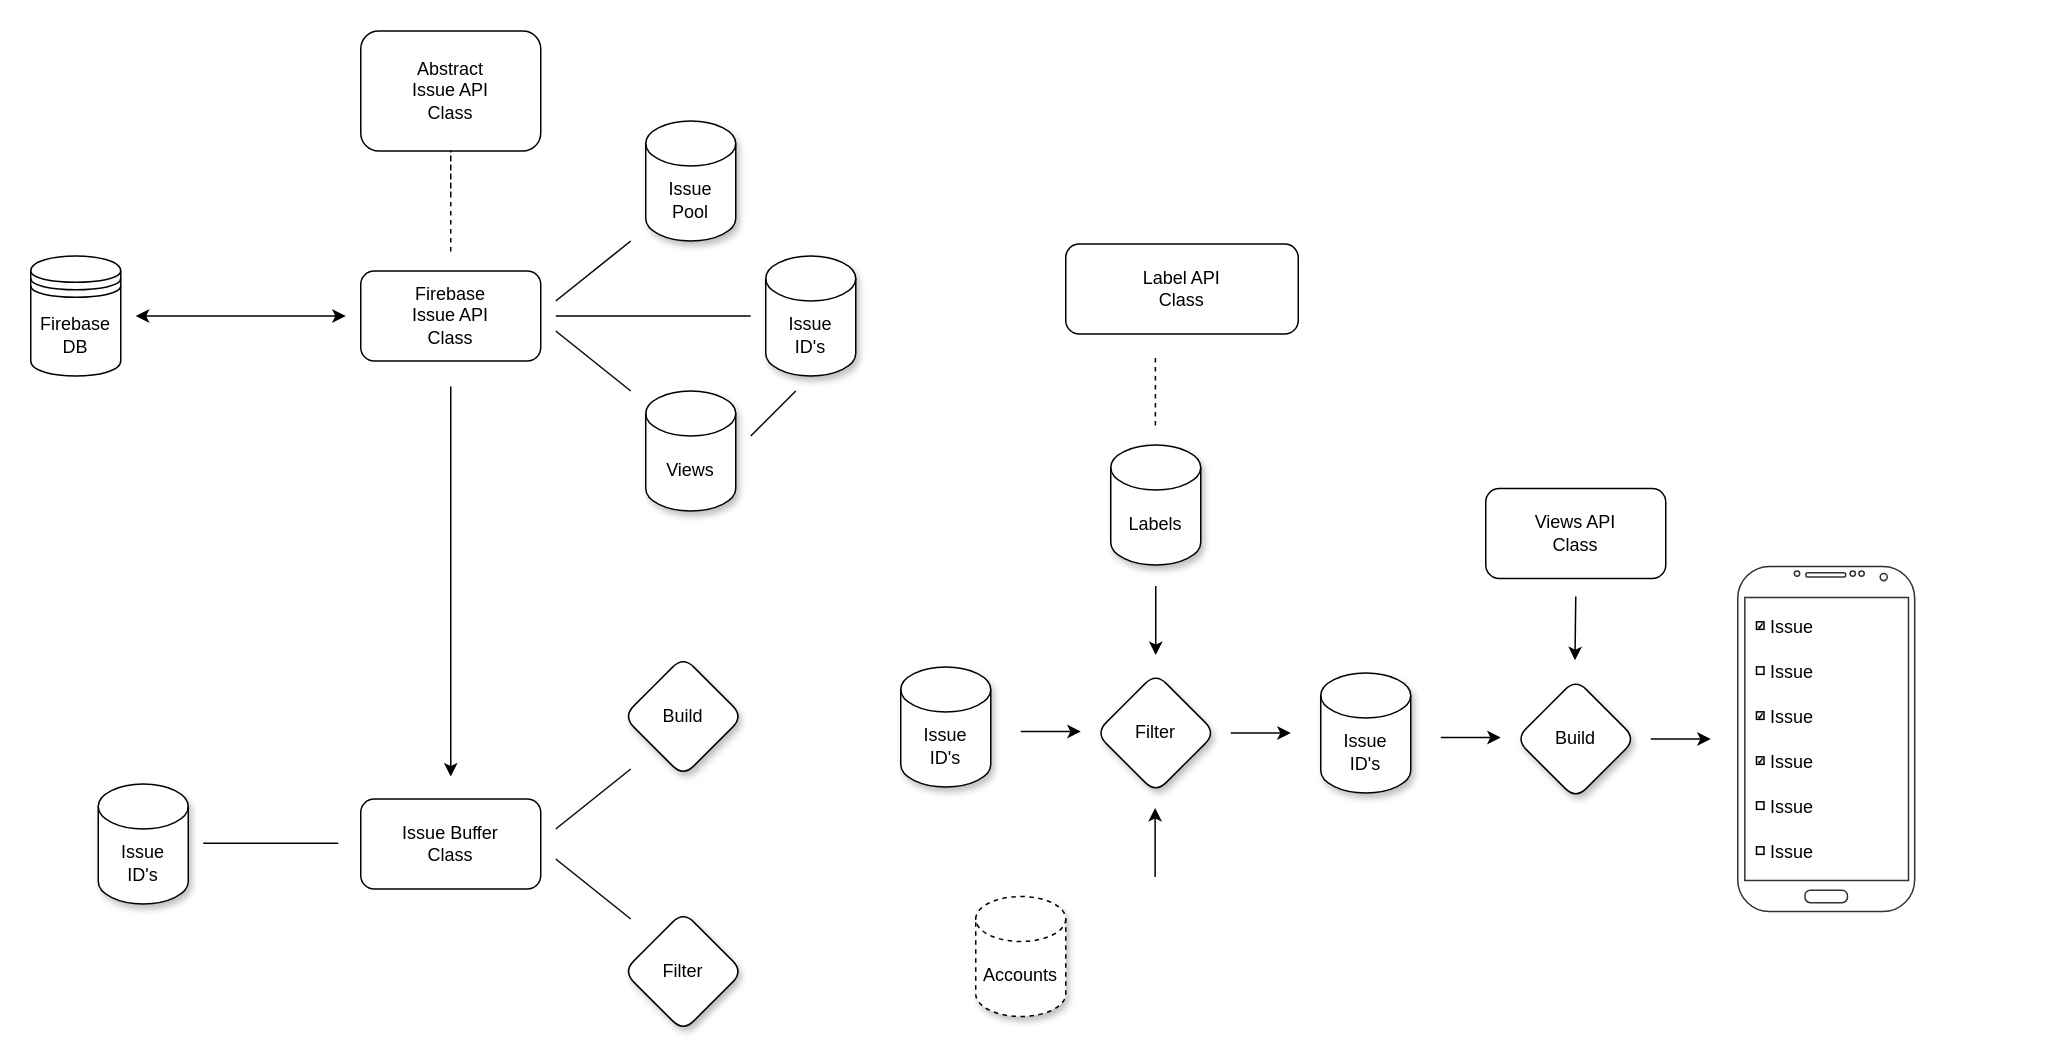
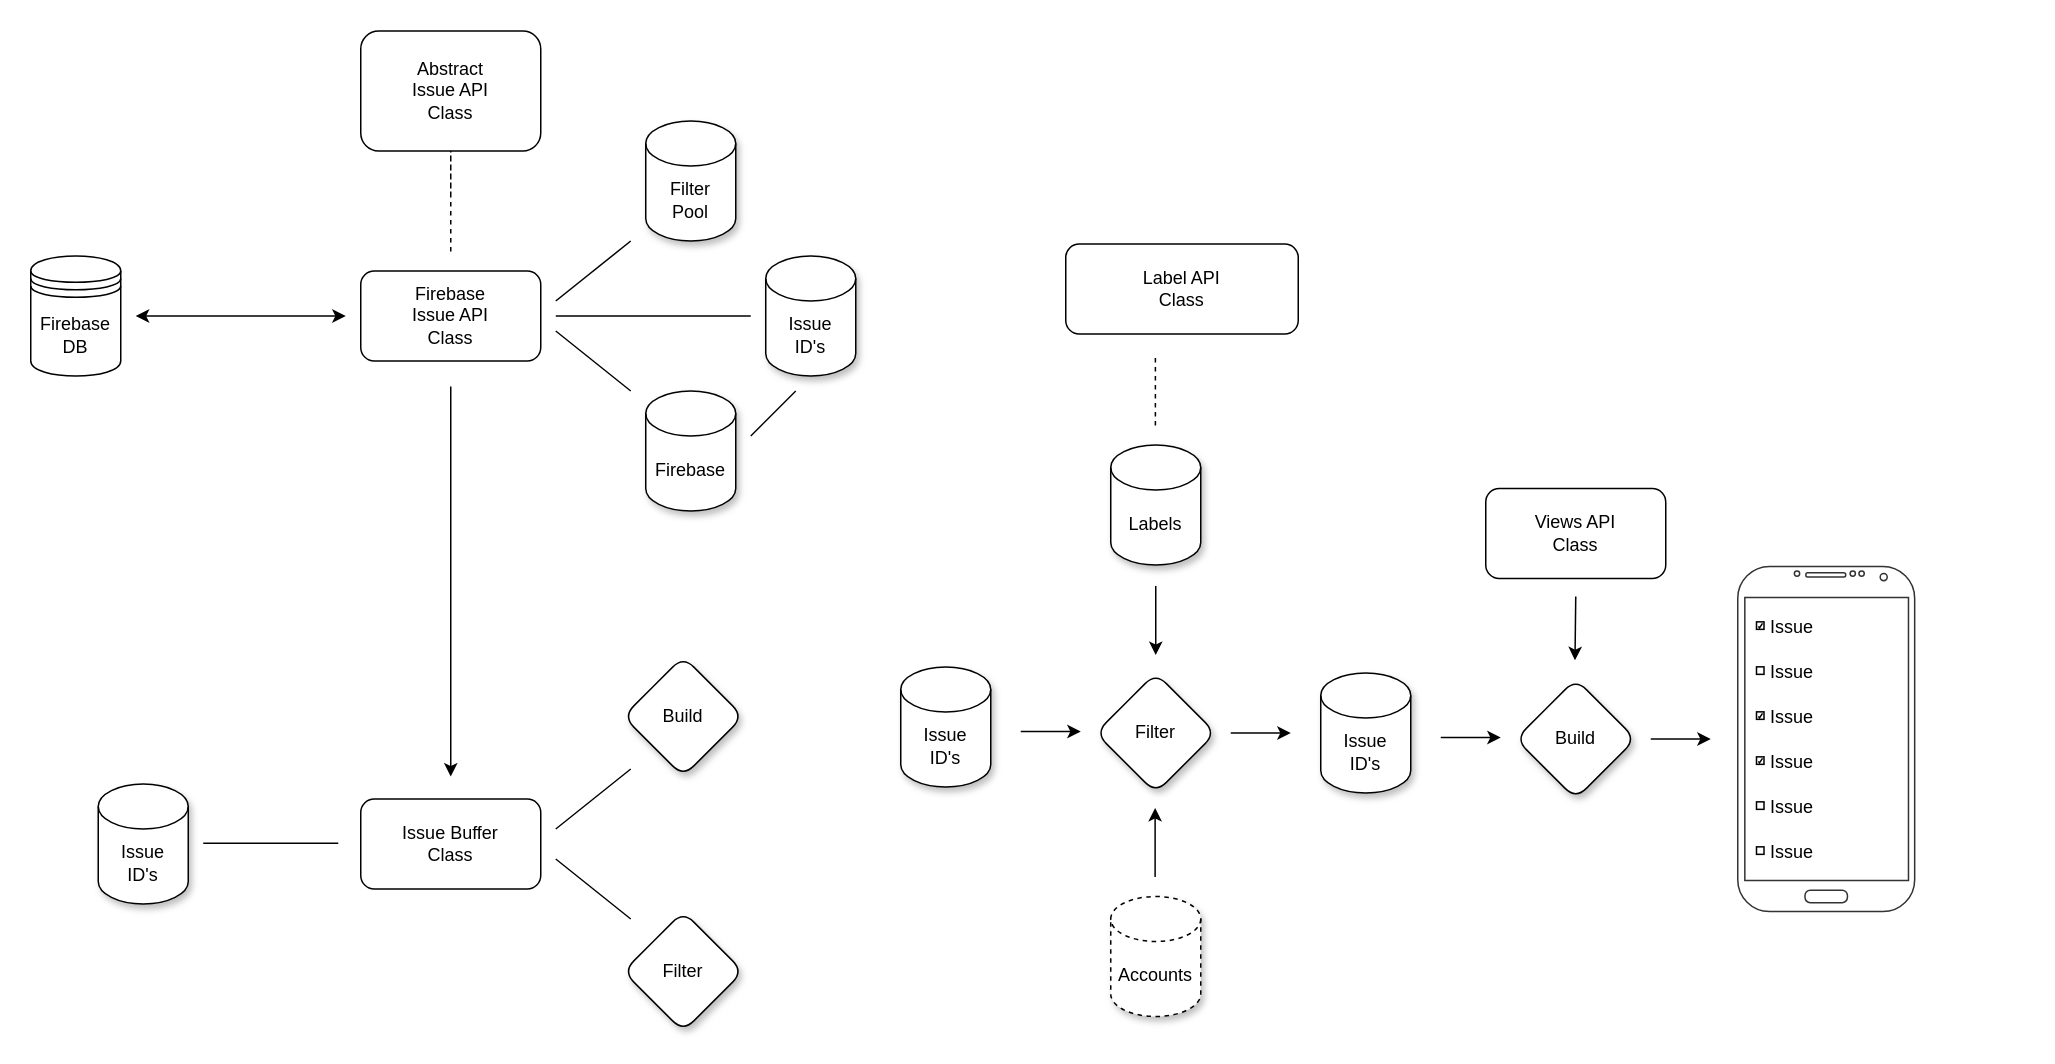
node "Issue Pool": label "Issue Pool" -> "Filter Pool"
node "Views": label "Views" -> "Firebase"
node "Accounts": moved (1021, 956) -> (1156, 956)
